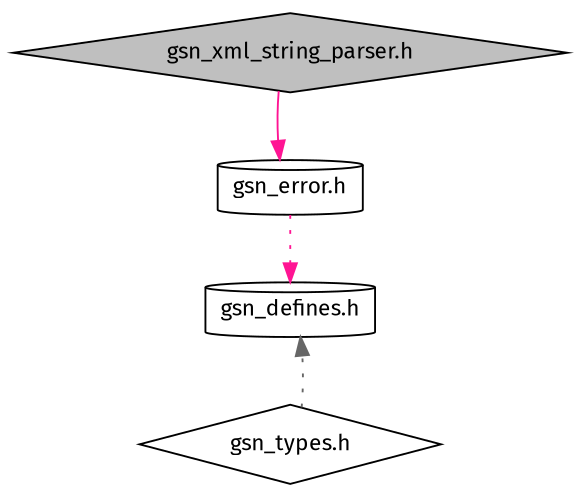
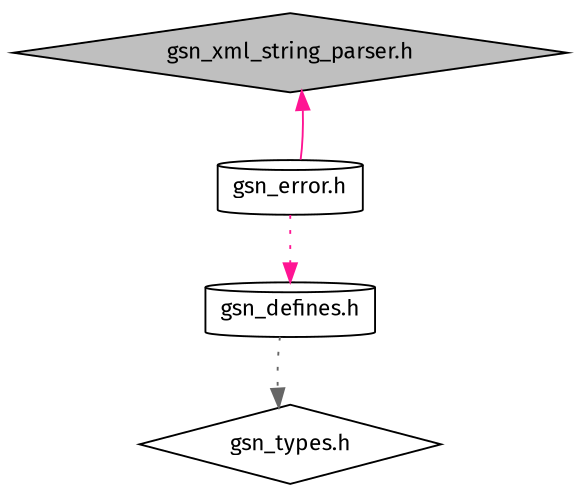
edge "gsn_xml_string_parser.h" -> "gsn_error.h": reversed
edge "gsn_types.h" -> "gsn_defines.h": reversed
